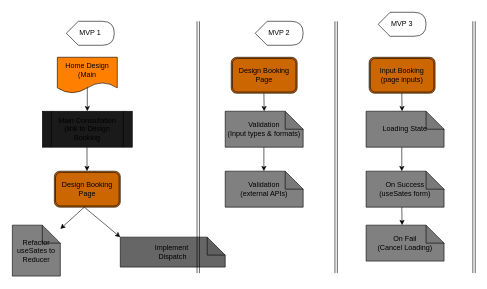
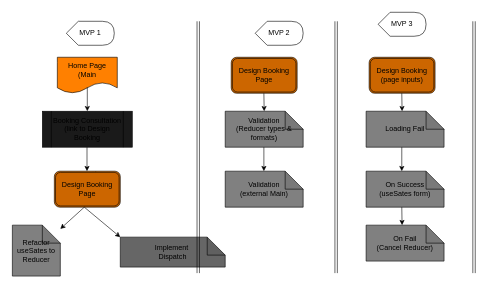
node "Home Design (Main": label "Home Design (Main" -> "Home Page (Main"
node "Input Booking (page inputs)": label "Input Booking (page inputs)" -> "Design Booking (page inputs)"
node "Main Consultation (link to Design Booking": label "Main Consultation (link to Design Booking" -> "Booking Consultation (link to Design Booking"
node "Validation (Input types & formats)": label "Validation (Input types & formats)" -> "Validation (Reducer types & formats)"
node "Loading State": label "Loading State" -> "Loading Fail"
node "Validation (external APIs)": label "Validation (external APIs)" -> "Validation (external Main)"
node "On Fail (Cancel Loading)": label "On Fail (Cancel Loading)" -> "On Fail (Cancel Reducer)"
